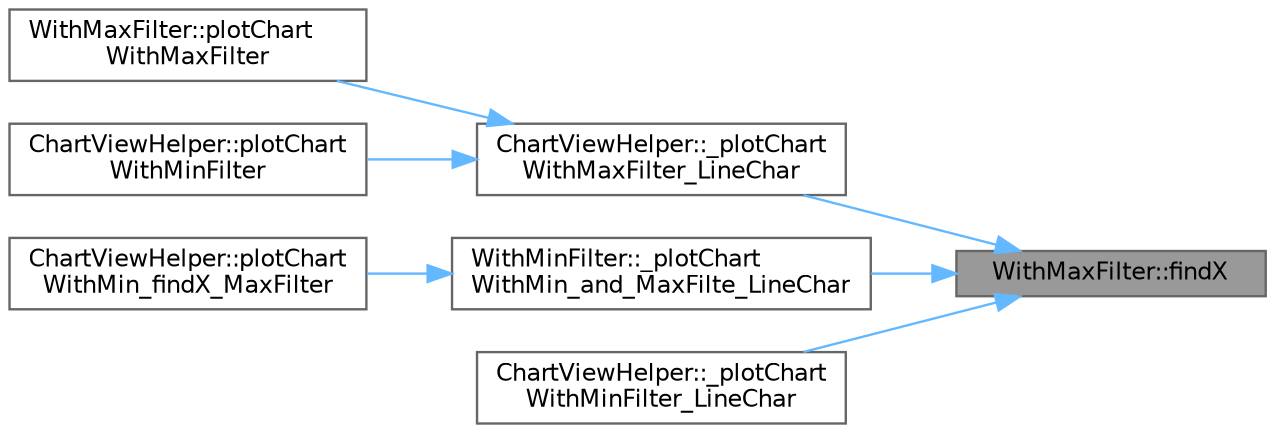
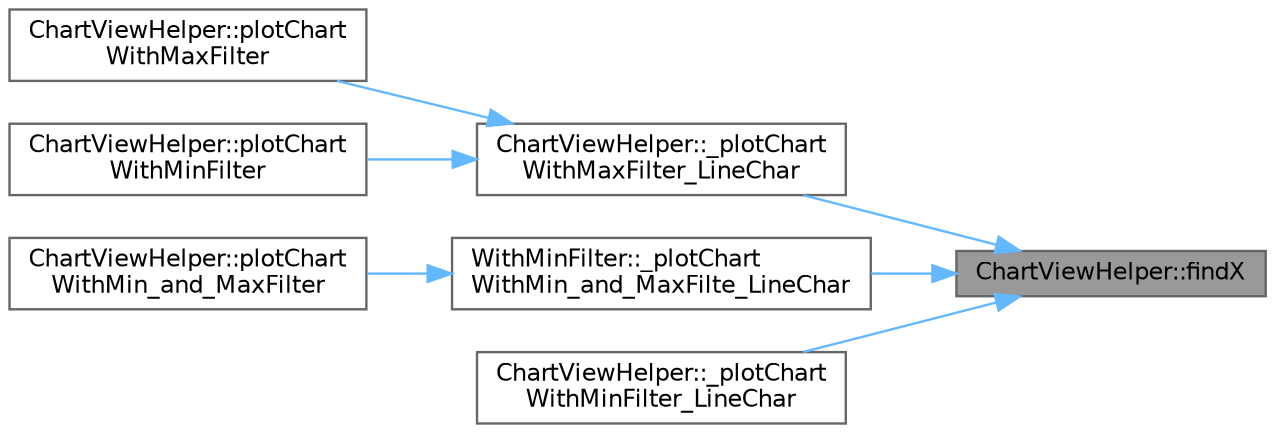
node "WithMaxFilter::plotChart WithMaxFilter": label "WithMaxFilter::plotChart WithMaxFilter" -> "ChartViewHelper::plotChart WithMaxFilter"
node "ChartViewHelper::plotChart WithMin_findX_MaxFilter": label "ChartViewHelper::plotChart WithMin_findX_MaxFilter" -> "ChartViewHelper::plotChart WithMin_and_MaxFilter"
node "WithMaxFilter::findX": label "WithMaxFilter::findX" -> "ChartViewHelper::findX"
